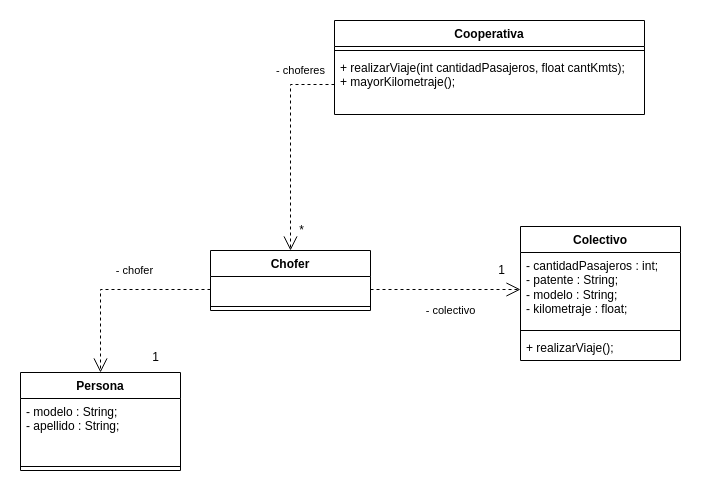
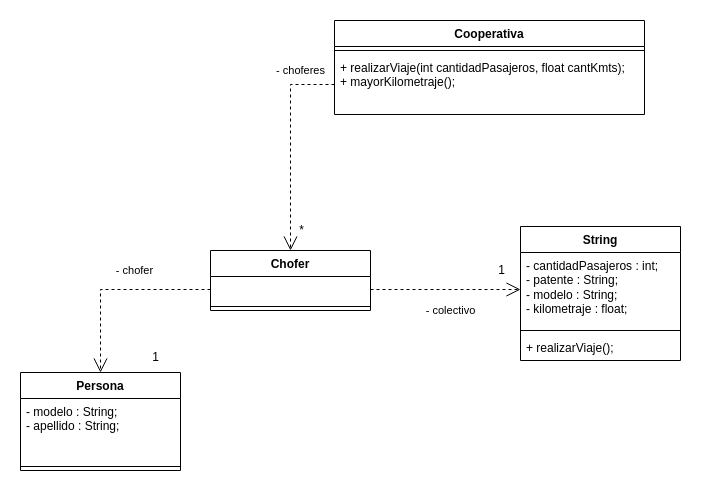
node "Colectivo": label "Colectivo" -> "String"
